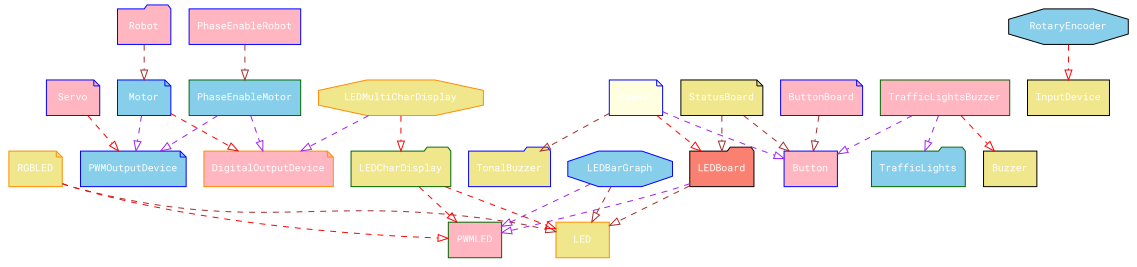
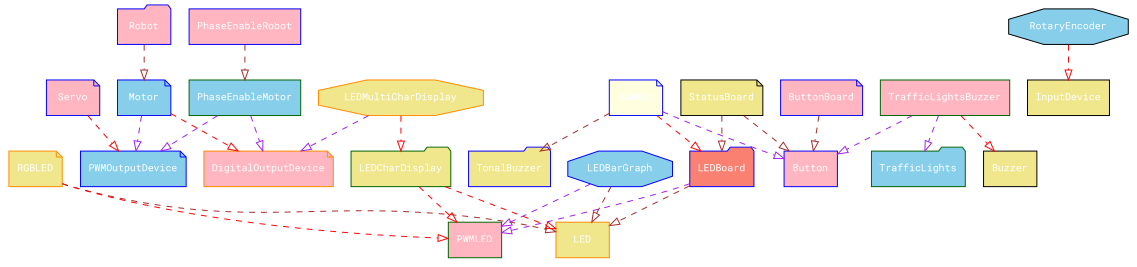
node "LEDBoard": color black -> blue
